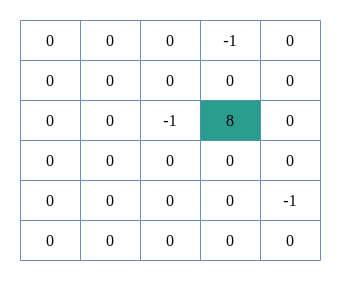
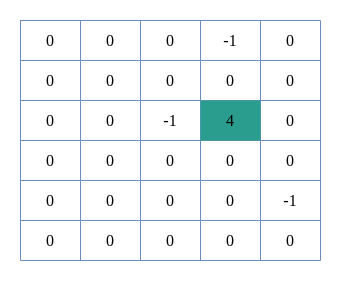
node "8": label "8" -> "4"
